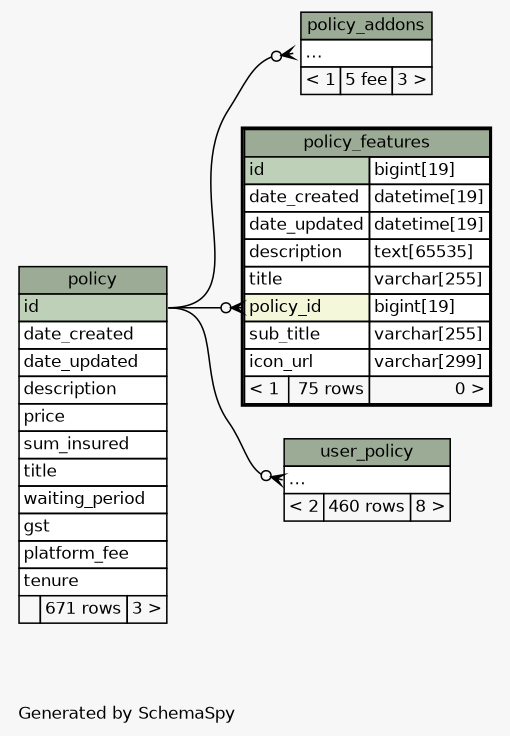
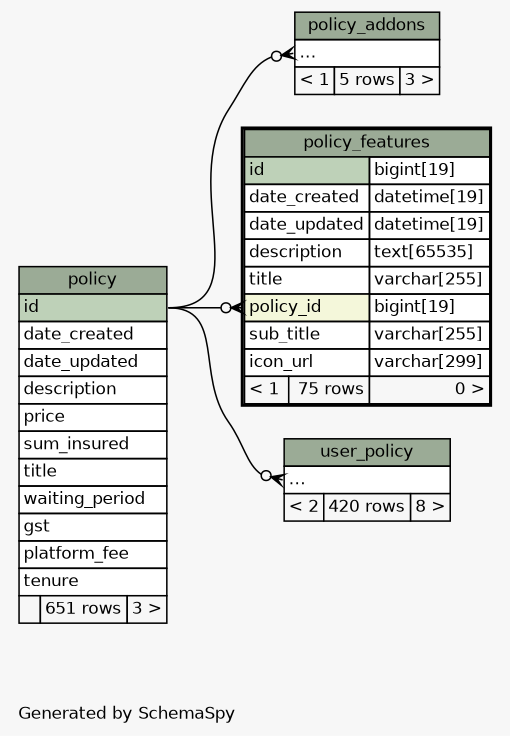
node "policy_addons": text "5 fee" -> "5 rows"
node "user_policy": text "460 rows" -> "420 rows"
node "policy": text "671 rows" -> "651 rows"
